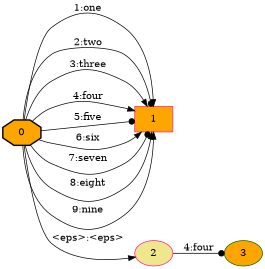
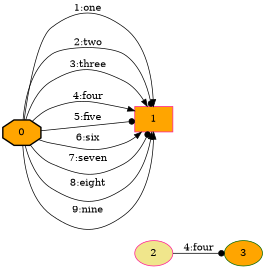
edge "0" -> "2": removed, label "<eps>:<eps>"
